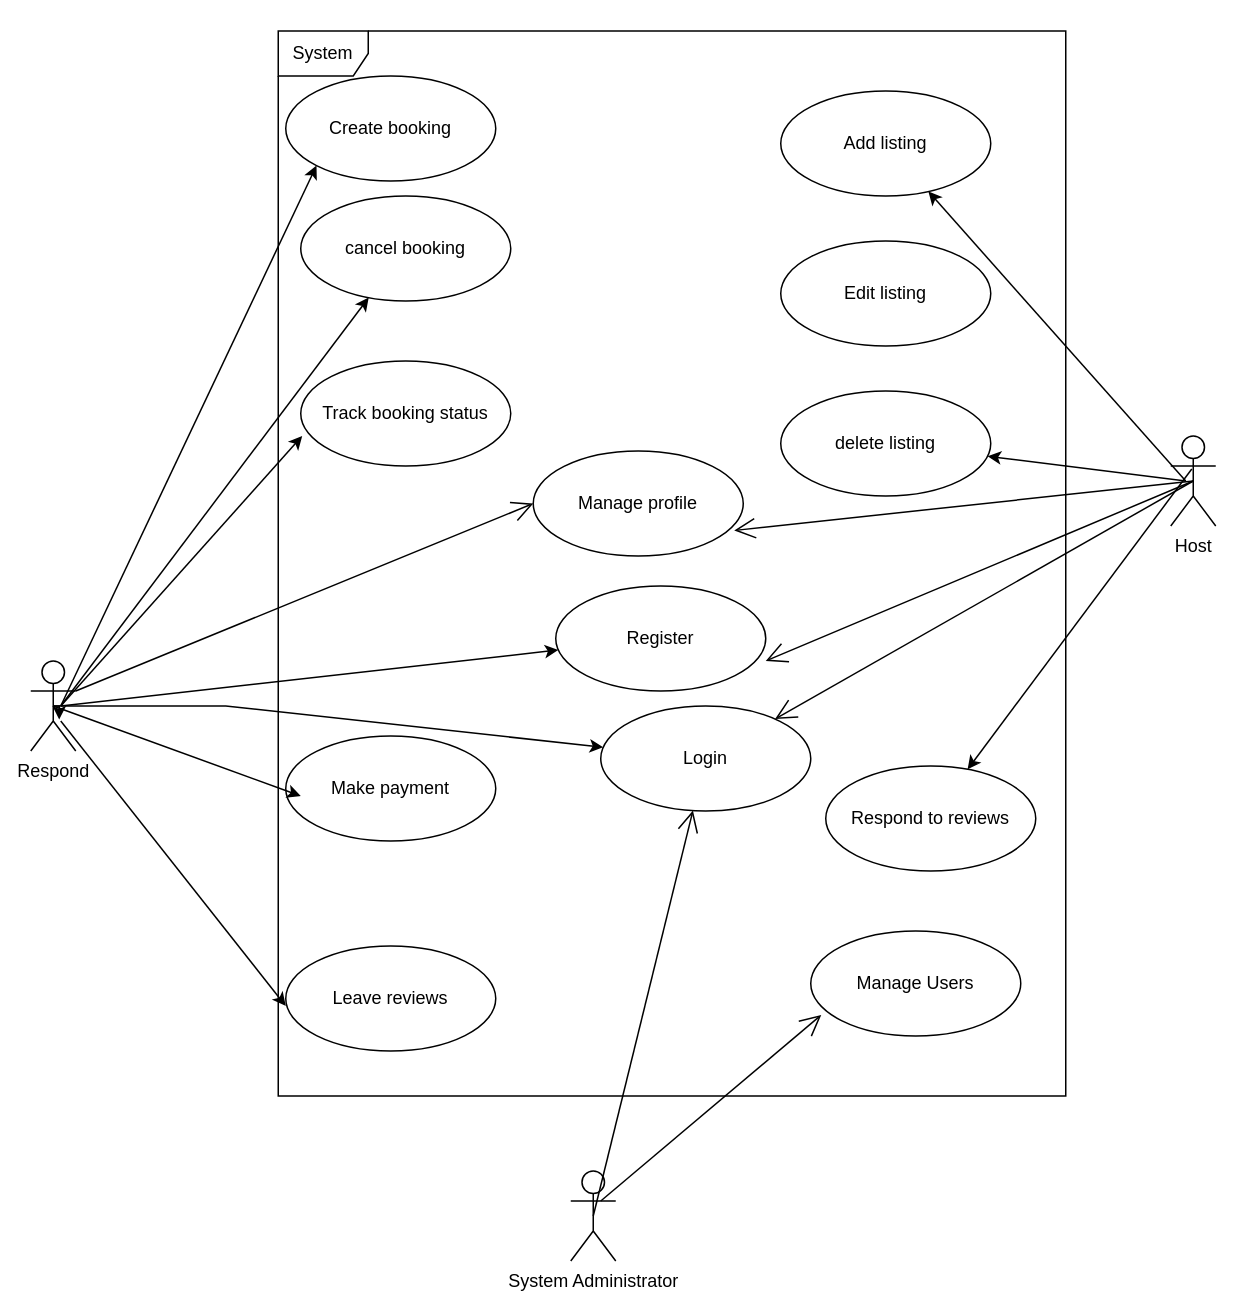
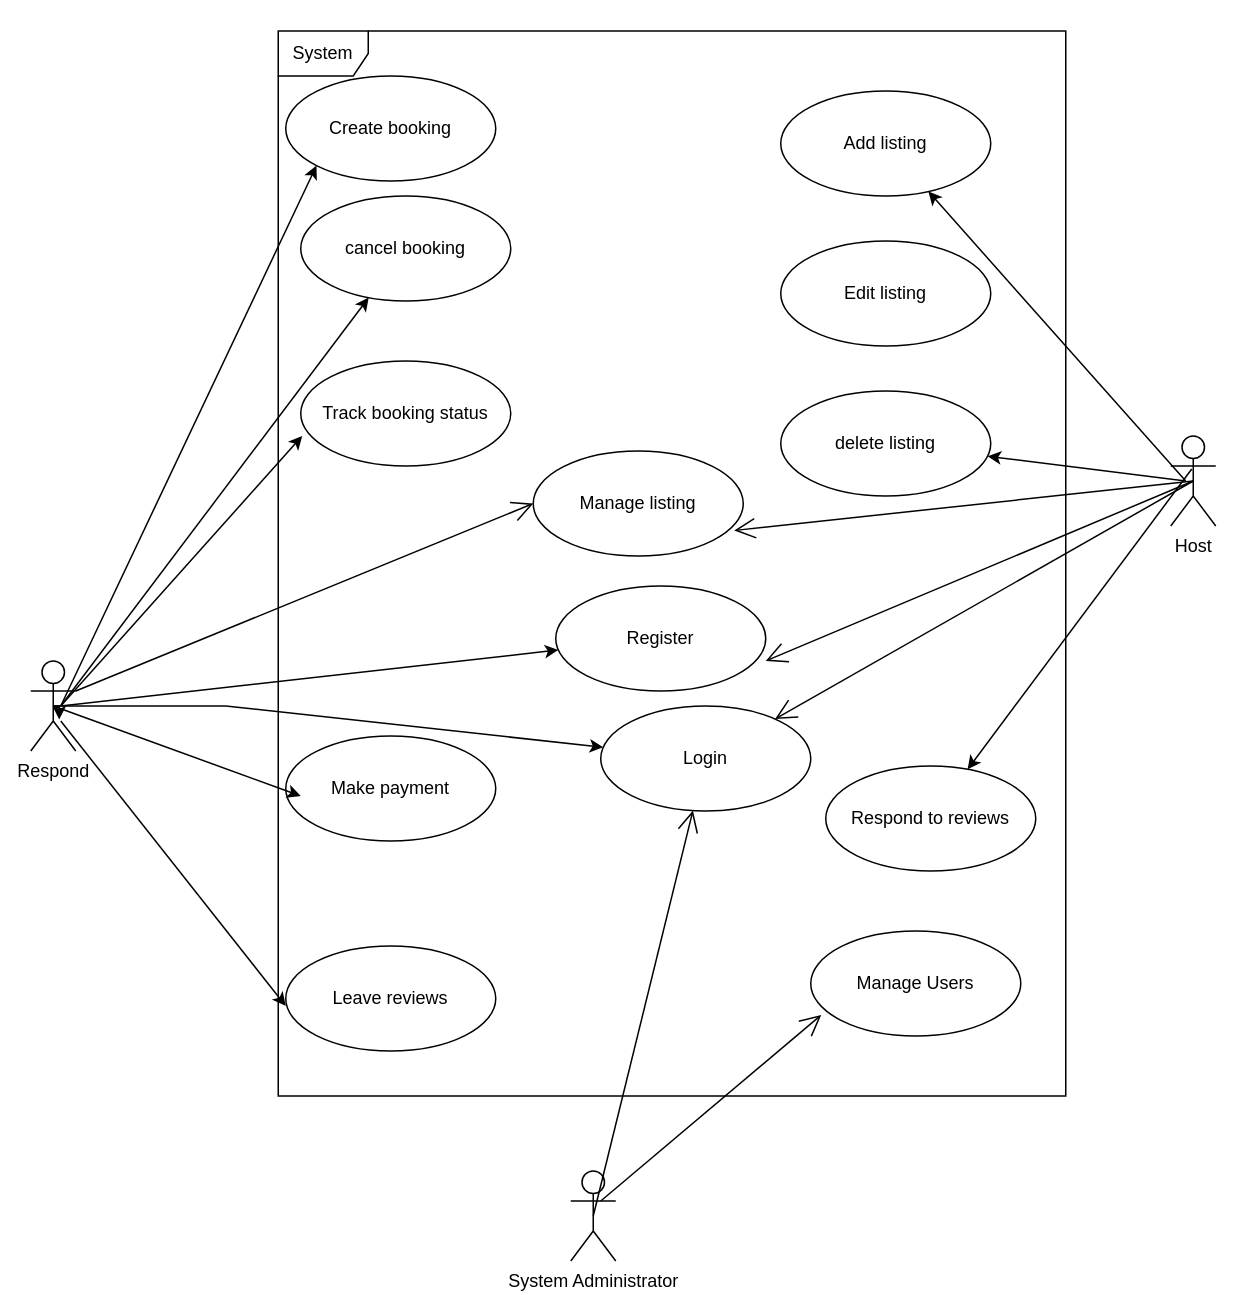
node "Manage profile": label "Manage profile" -> "Manage listing"
